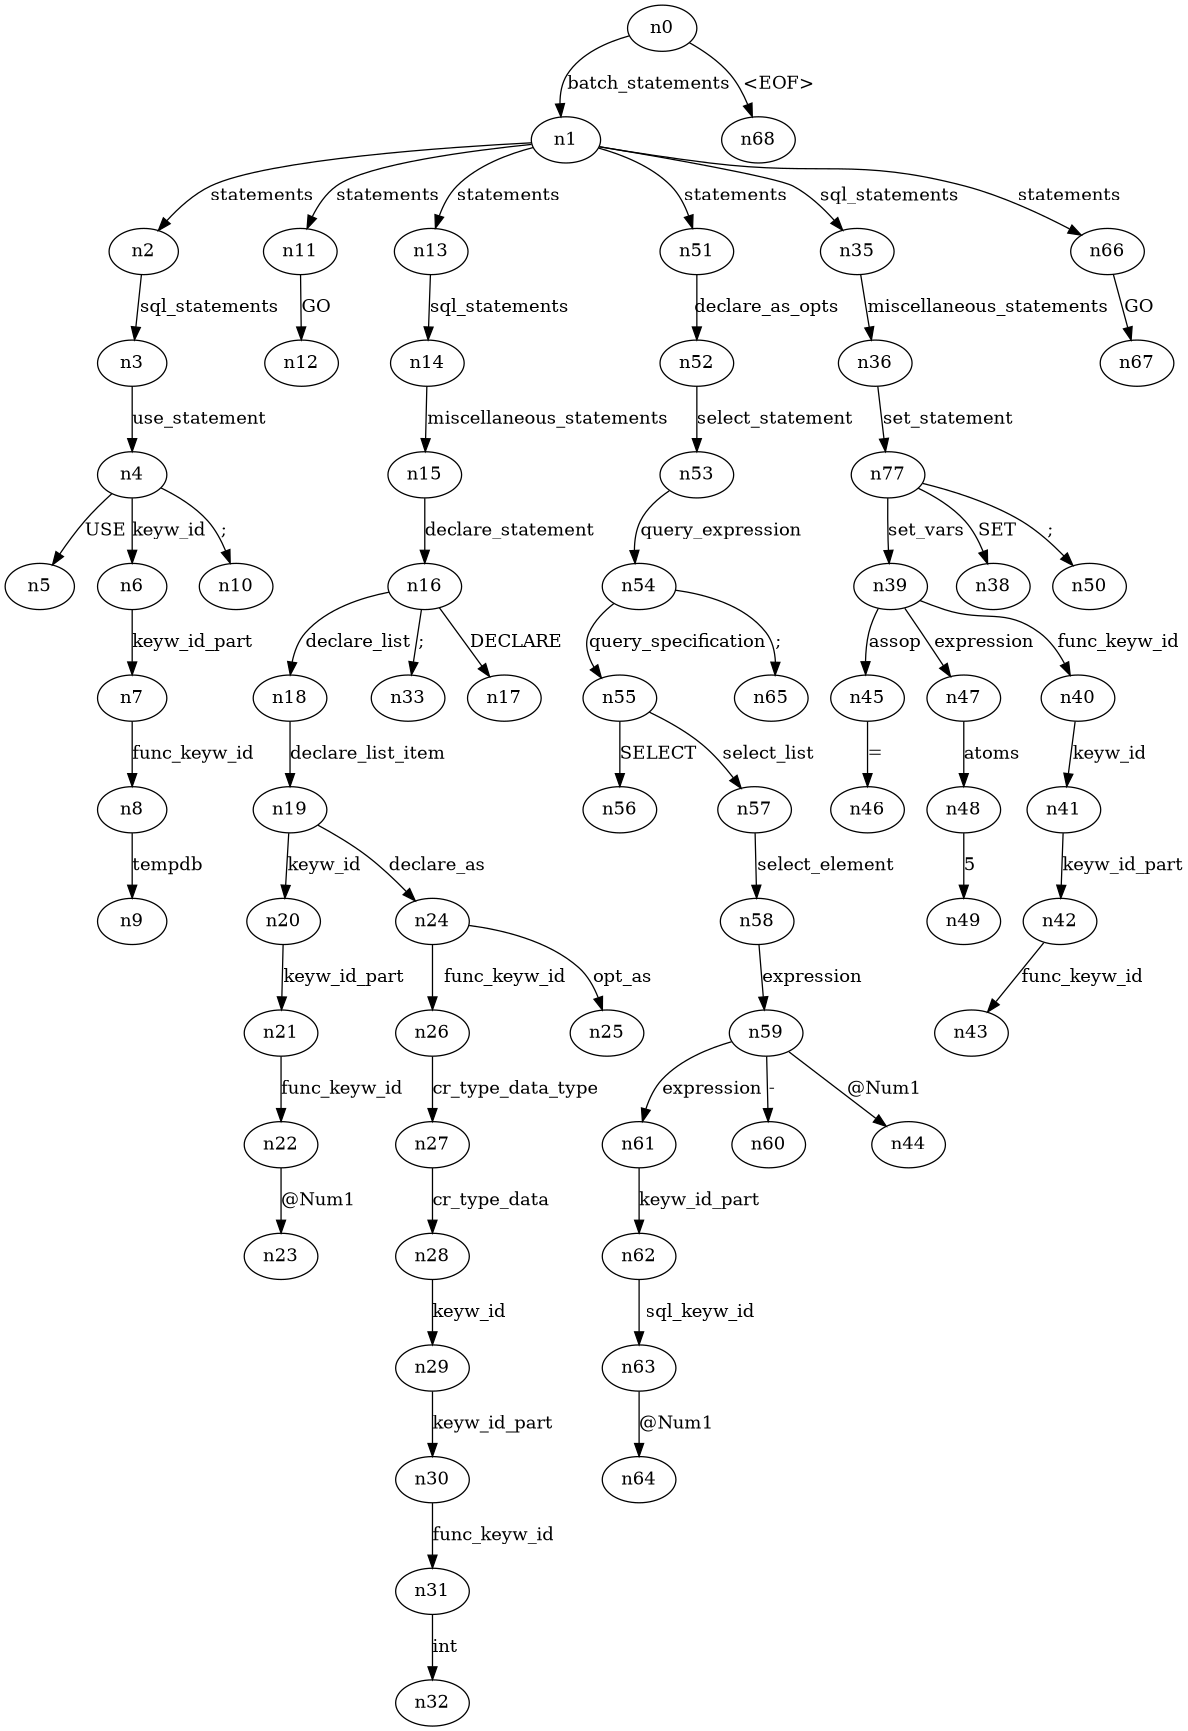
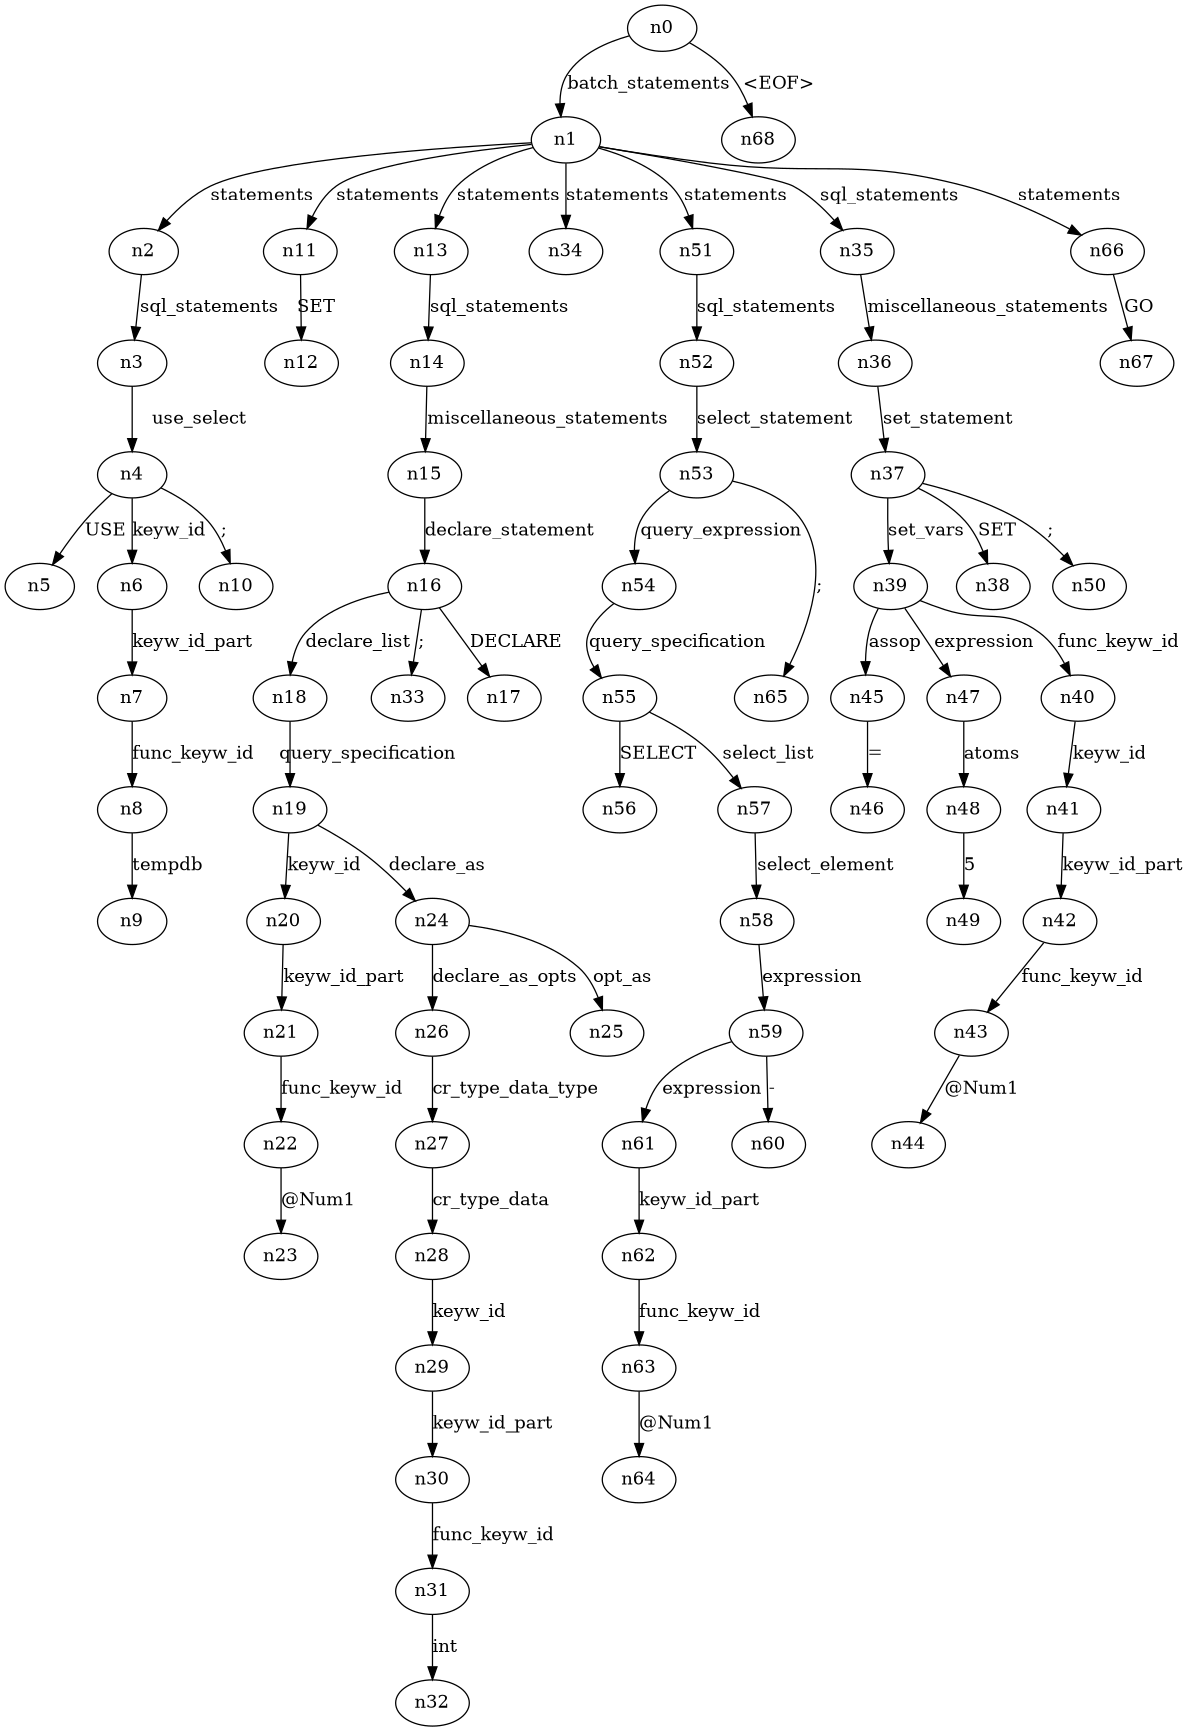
node "n34": added
edge "n11" -> "n12": label "GO" -> "SET"
edge "n51" -> "n52": label "declare_as_opts" -> "sql_statements"
edge "n3" -> "n4": label "use_statement" -> "use_select"
node "n77": label "n77" -> "n37"
edge "n54" -> "n65": now "n53" -> "n65"
edge "n18" -> "n19": label "declare_list_item" -> "query_specification"
edge "n24" -> "n26": label "func_keyw_id" -> "declare_as_opts"
edge "n59" -> "n44": now "n43" -> "n44"
edge "n62" -> "n63": label "sql_keyw_id" -> "func_keyw_id"
